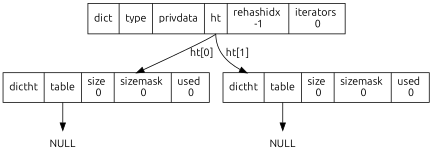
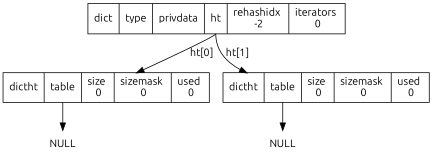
node "dict": text "-1" -> "-2"
